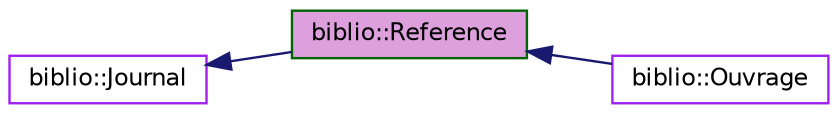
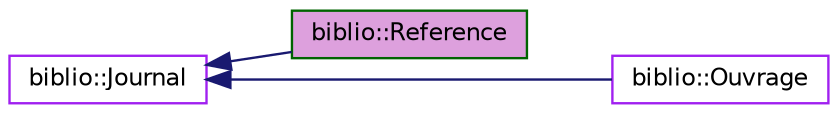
edge "biblio::Ouvrage" -> "biblio::Reference": now "biblio::Ouvrage" -> "biblio::Journal"
